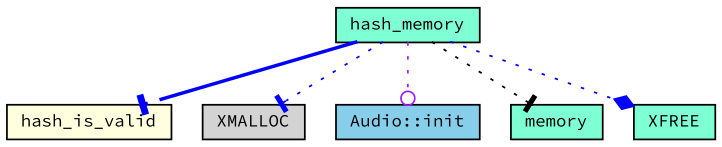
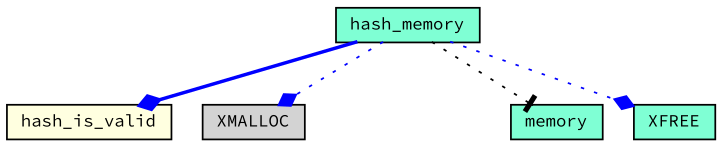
edge "hash_memory" -> "hash_is_valid": arrowhead tee -> diamond
edge "hash_memory" -> "XMALLOC": arrowhead tee -> diamond
node "Audio::init": removed
